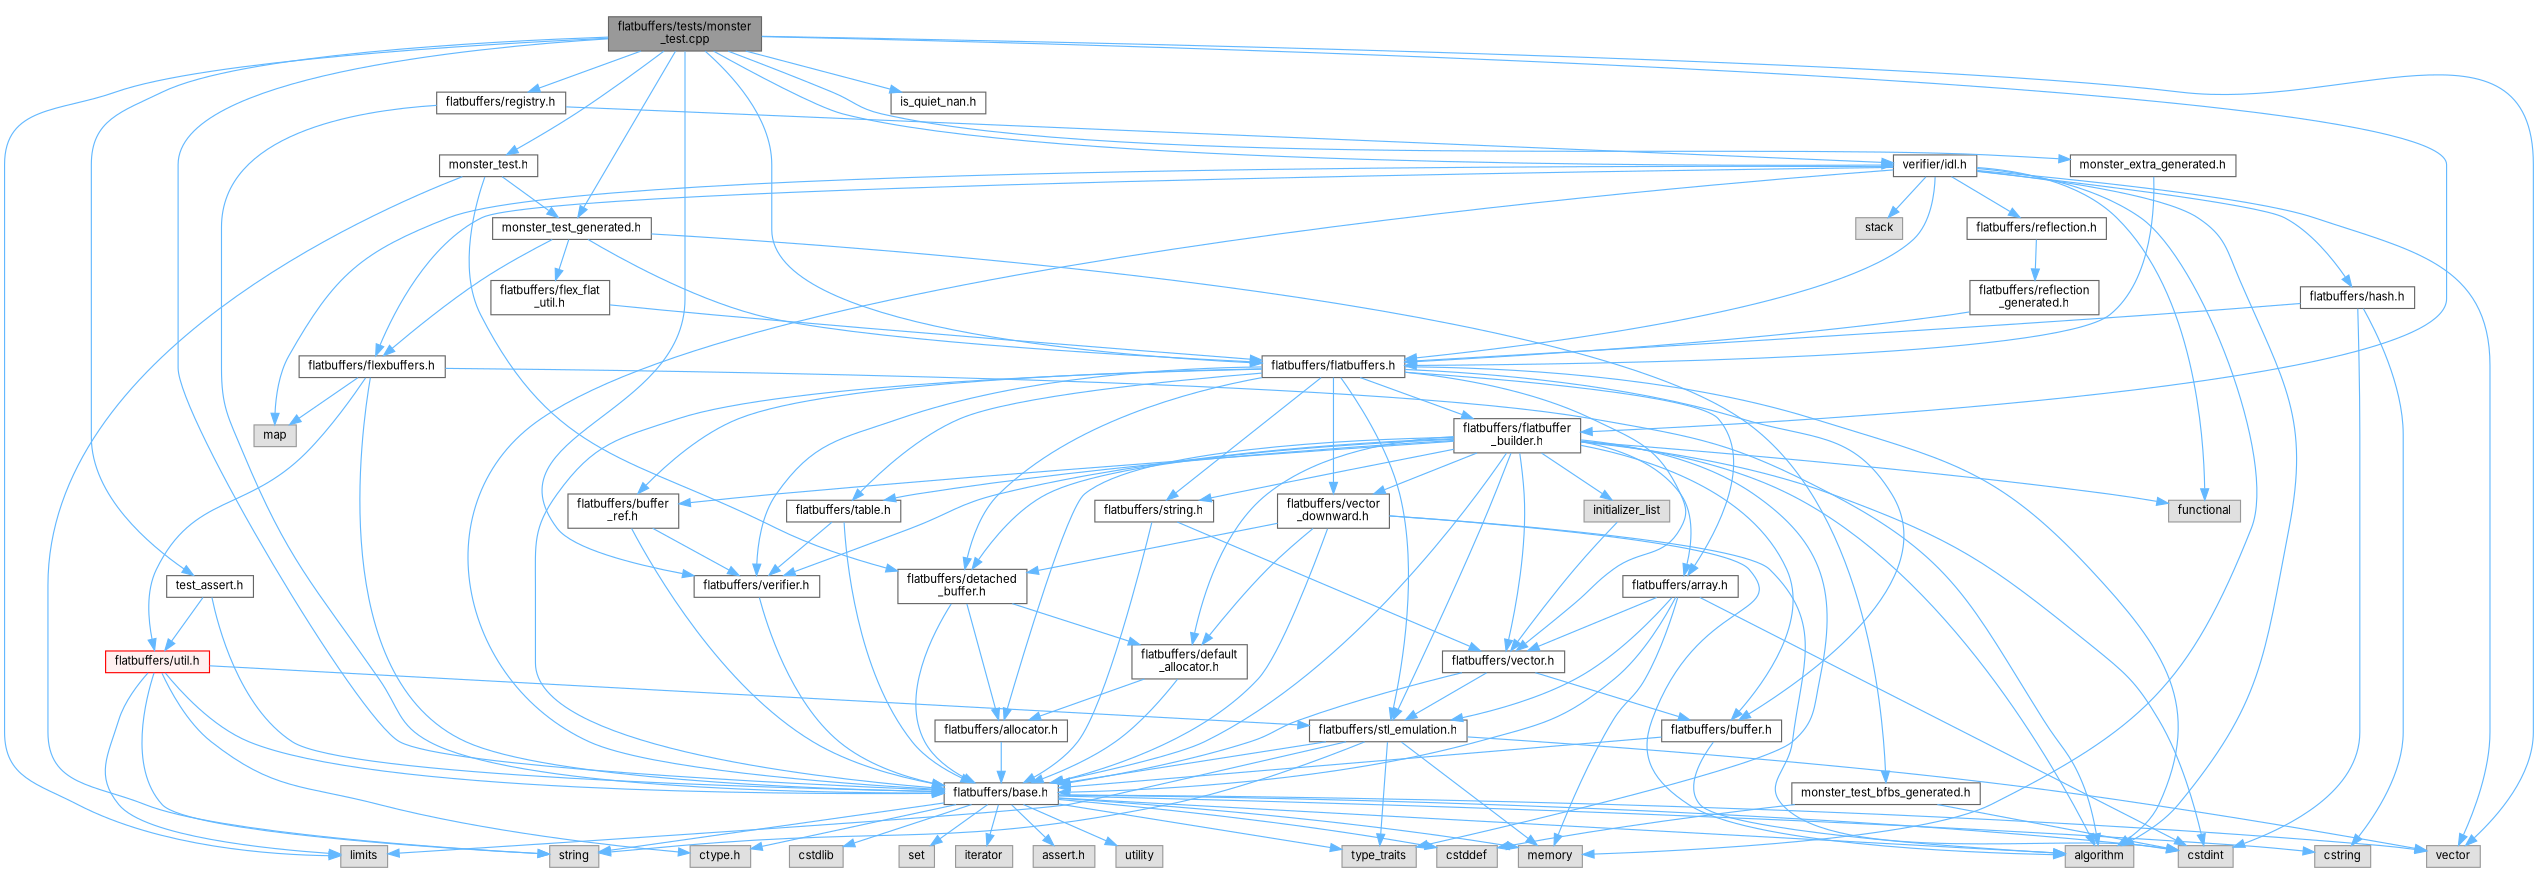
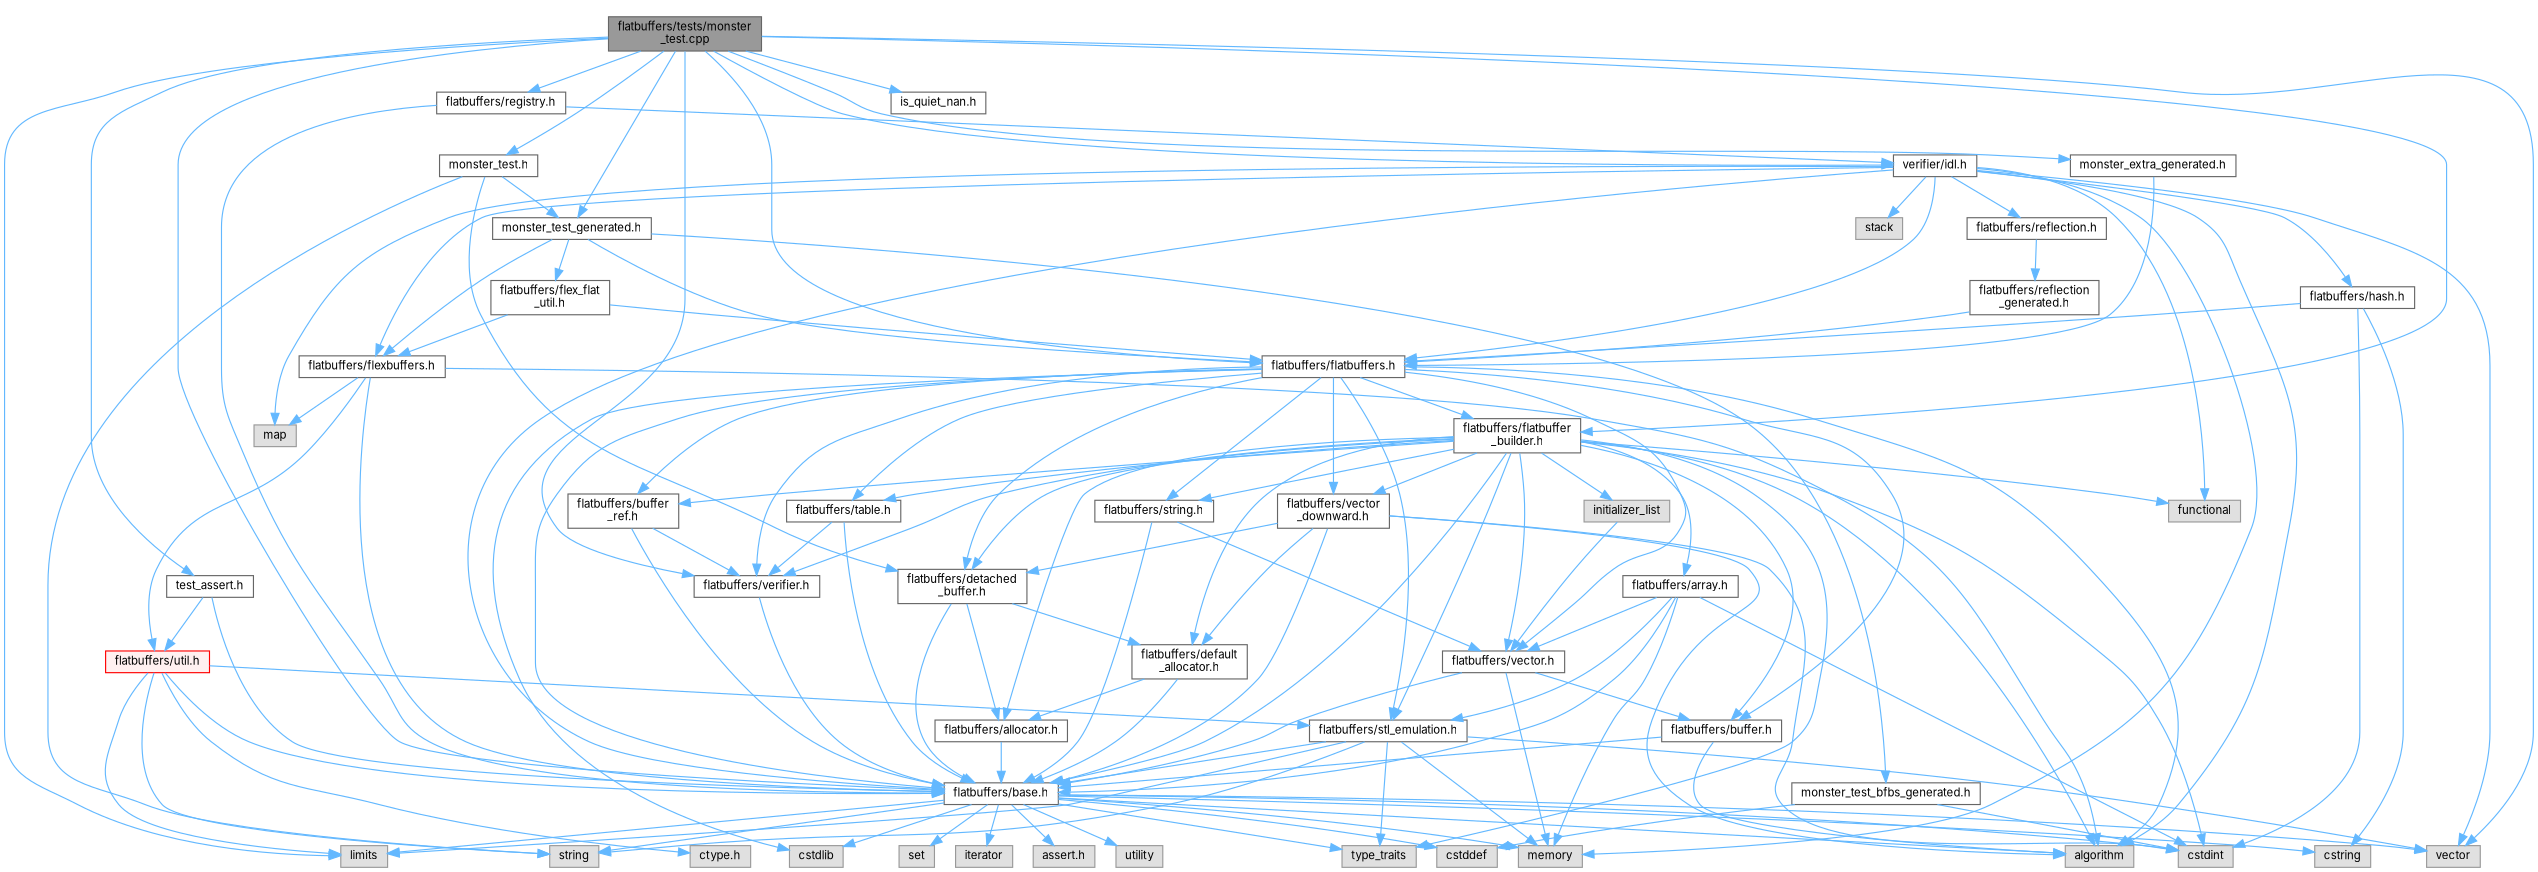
edge "flatbuffers/flex_flat _util.h" -> "flatbuffers/flexbuffers.h": added
edge "flatbuffers/flatbuffers.h" -> "flatbuffers/array.h": now "flatbuffers/flatbuffers.h" -> "cstdlib"
edge "flatbuffers/vector.h" -> "flatbuffers/stl_emulation.h": now "flatbuffers/vector.h" -> "memory"
edge "flatbuffers/base.h" -> "ctype.h": now "flatbuffers/base.h" -> "limits"
